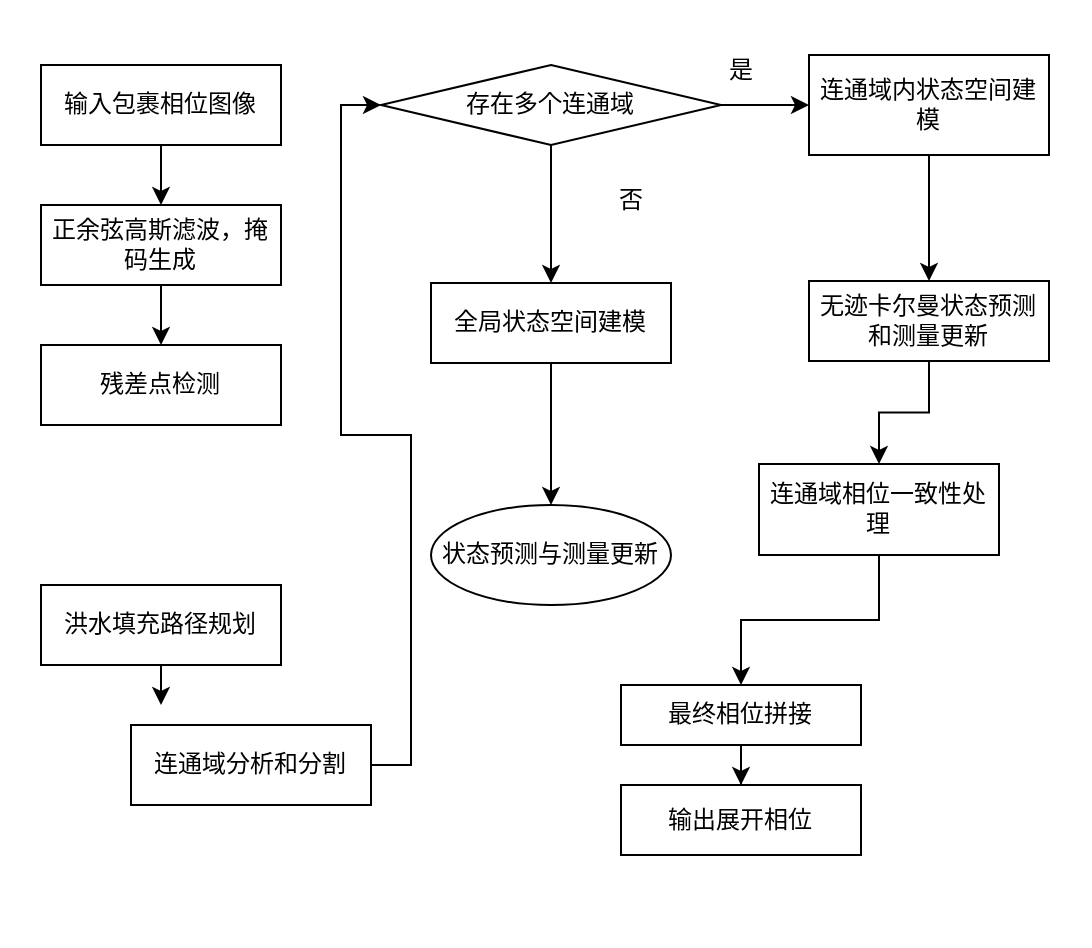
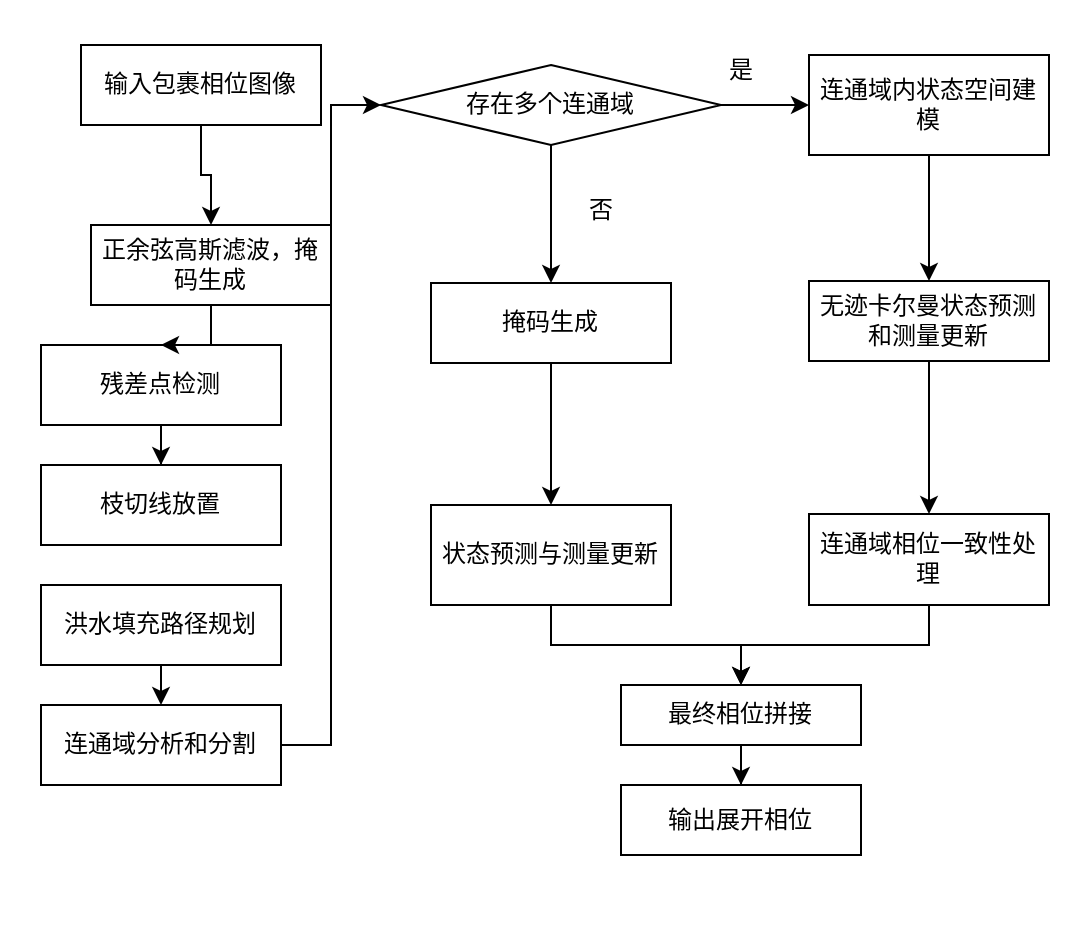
node "输入包裹相位图像": moved (161, 105) -> (201, 85)
node "否": moved (631, 201) -> (601, 211)
node "正余弦高斯滤波，掩码生成": moved (161, 245) -> (211, 265)
node "全局状态空间建模": label "全局状态空间建模" -> "掩码生成"
edge "残差点检测" -> "枝切线放置": added
node "枝切线放置": added
node "连通域相位一致性处理": moved (879, 510) -> (929, 560)
node "状态预测与测量更新": shape ellipse -> rectangle
edge "状态预测与测量更新" -> "最终相位拼接": added
node "连通域分析和分割": moved (251, 765) -> (161, 745)
